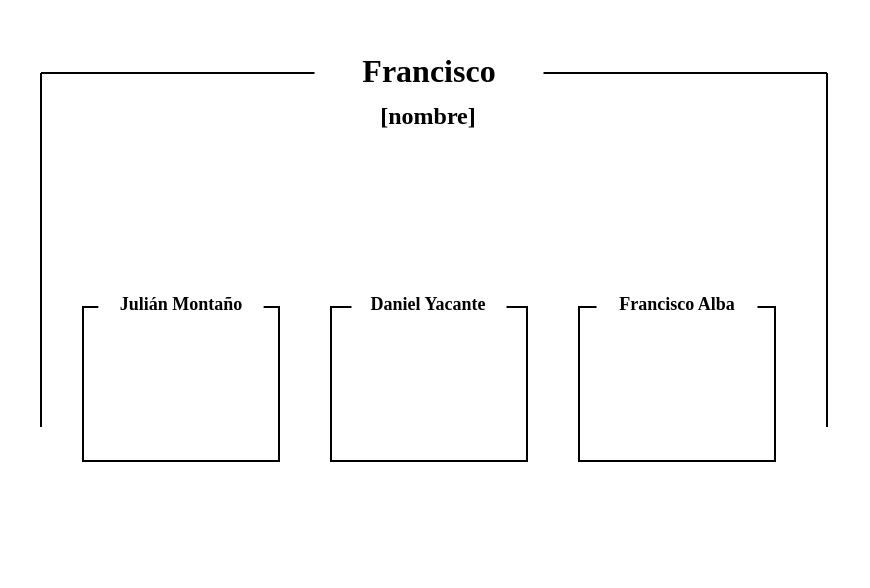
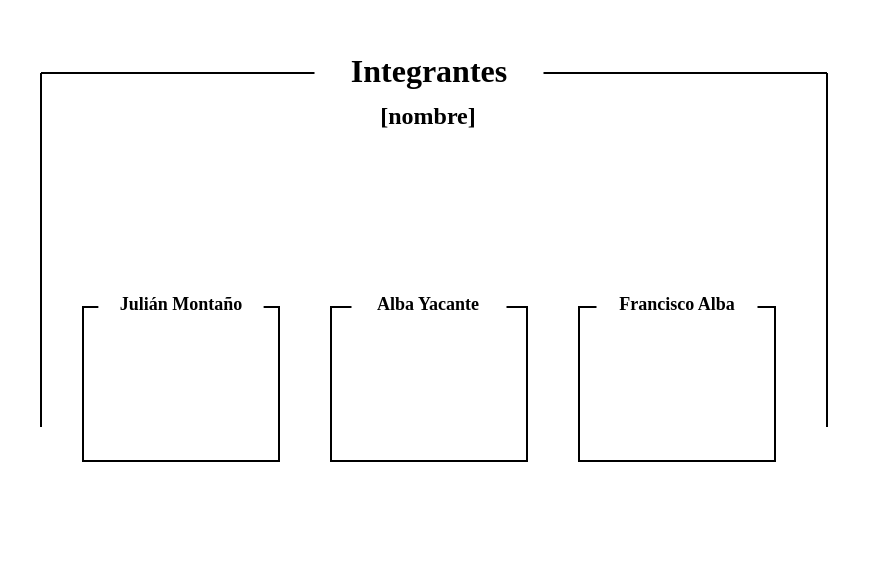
node "Francisco": label "Francisco" -> "Integrantes"
node "Daniel Yacante": label "Daniel Yacante" -> "Alba Yacante"
